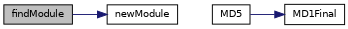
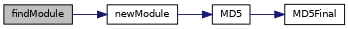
edge "newModule" -> "MD5": added
node "MD1Final": label "MD1Final" -> "MD5Final"
